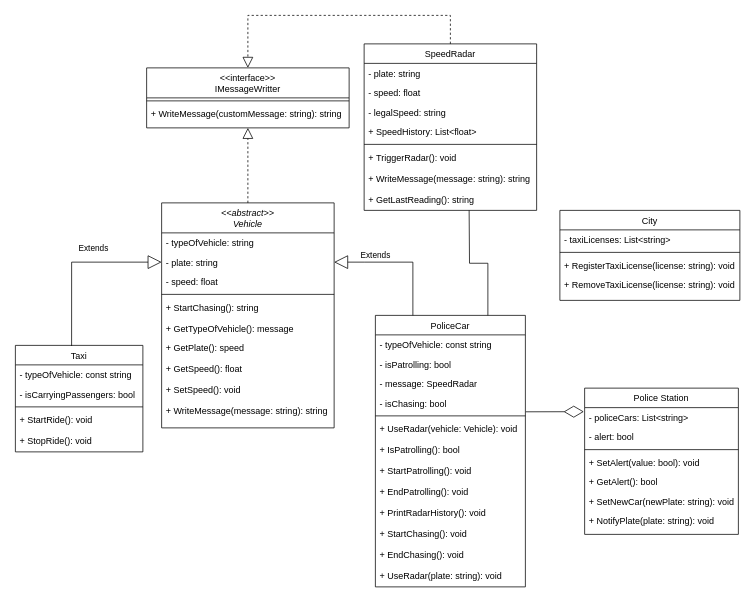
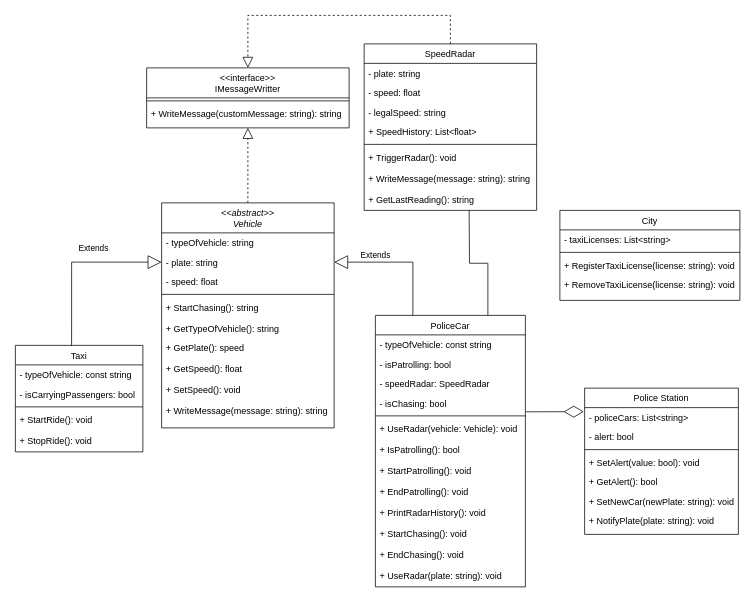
node "+ GetTypeOfVehicle(): message": label "+ GetTypeOfVehicle(): message" -> "+ GetTypeOfVehicle(): string"
node "- message: SpeedRadar": label "- message: SpeedRadar" -> "- speedRadar: SpeedRadar"
